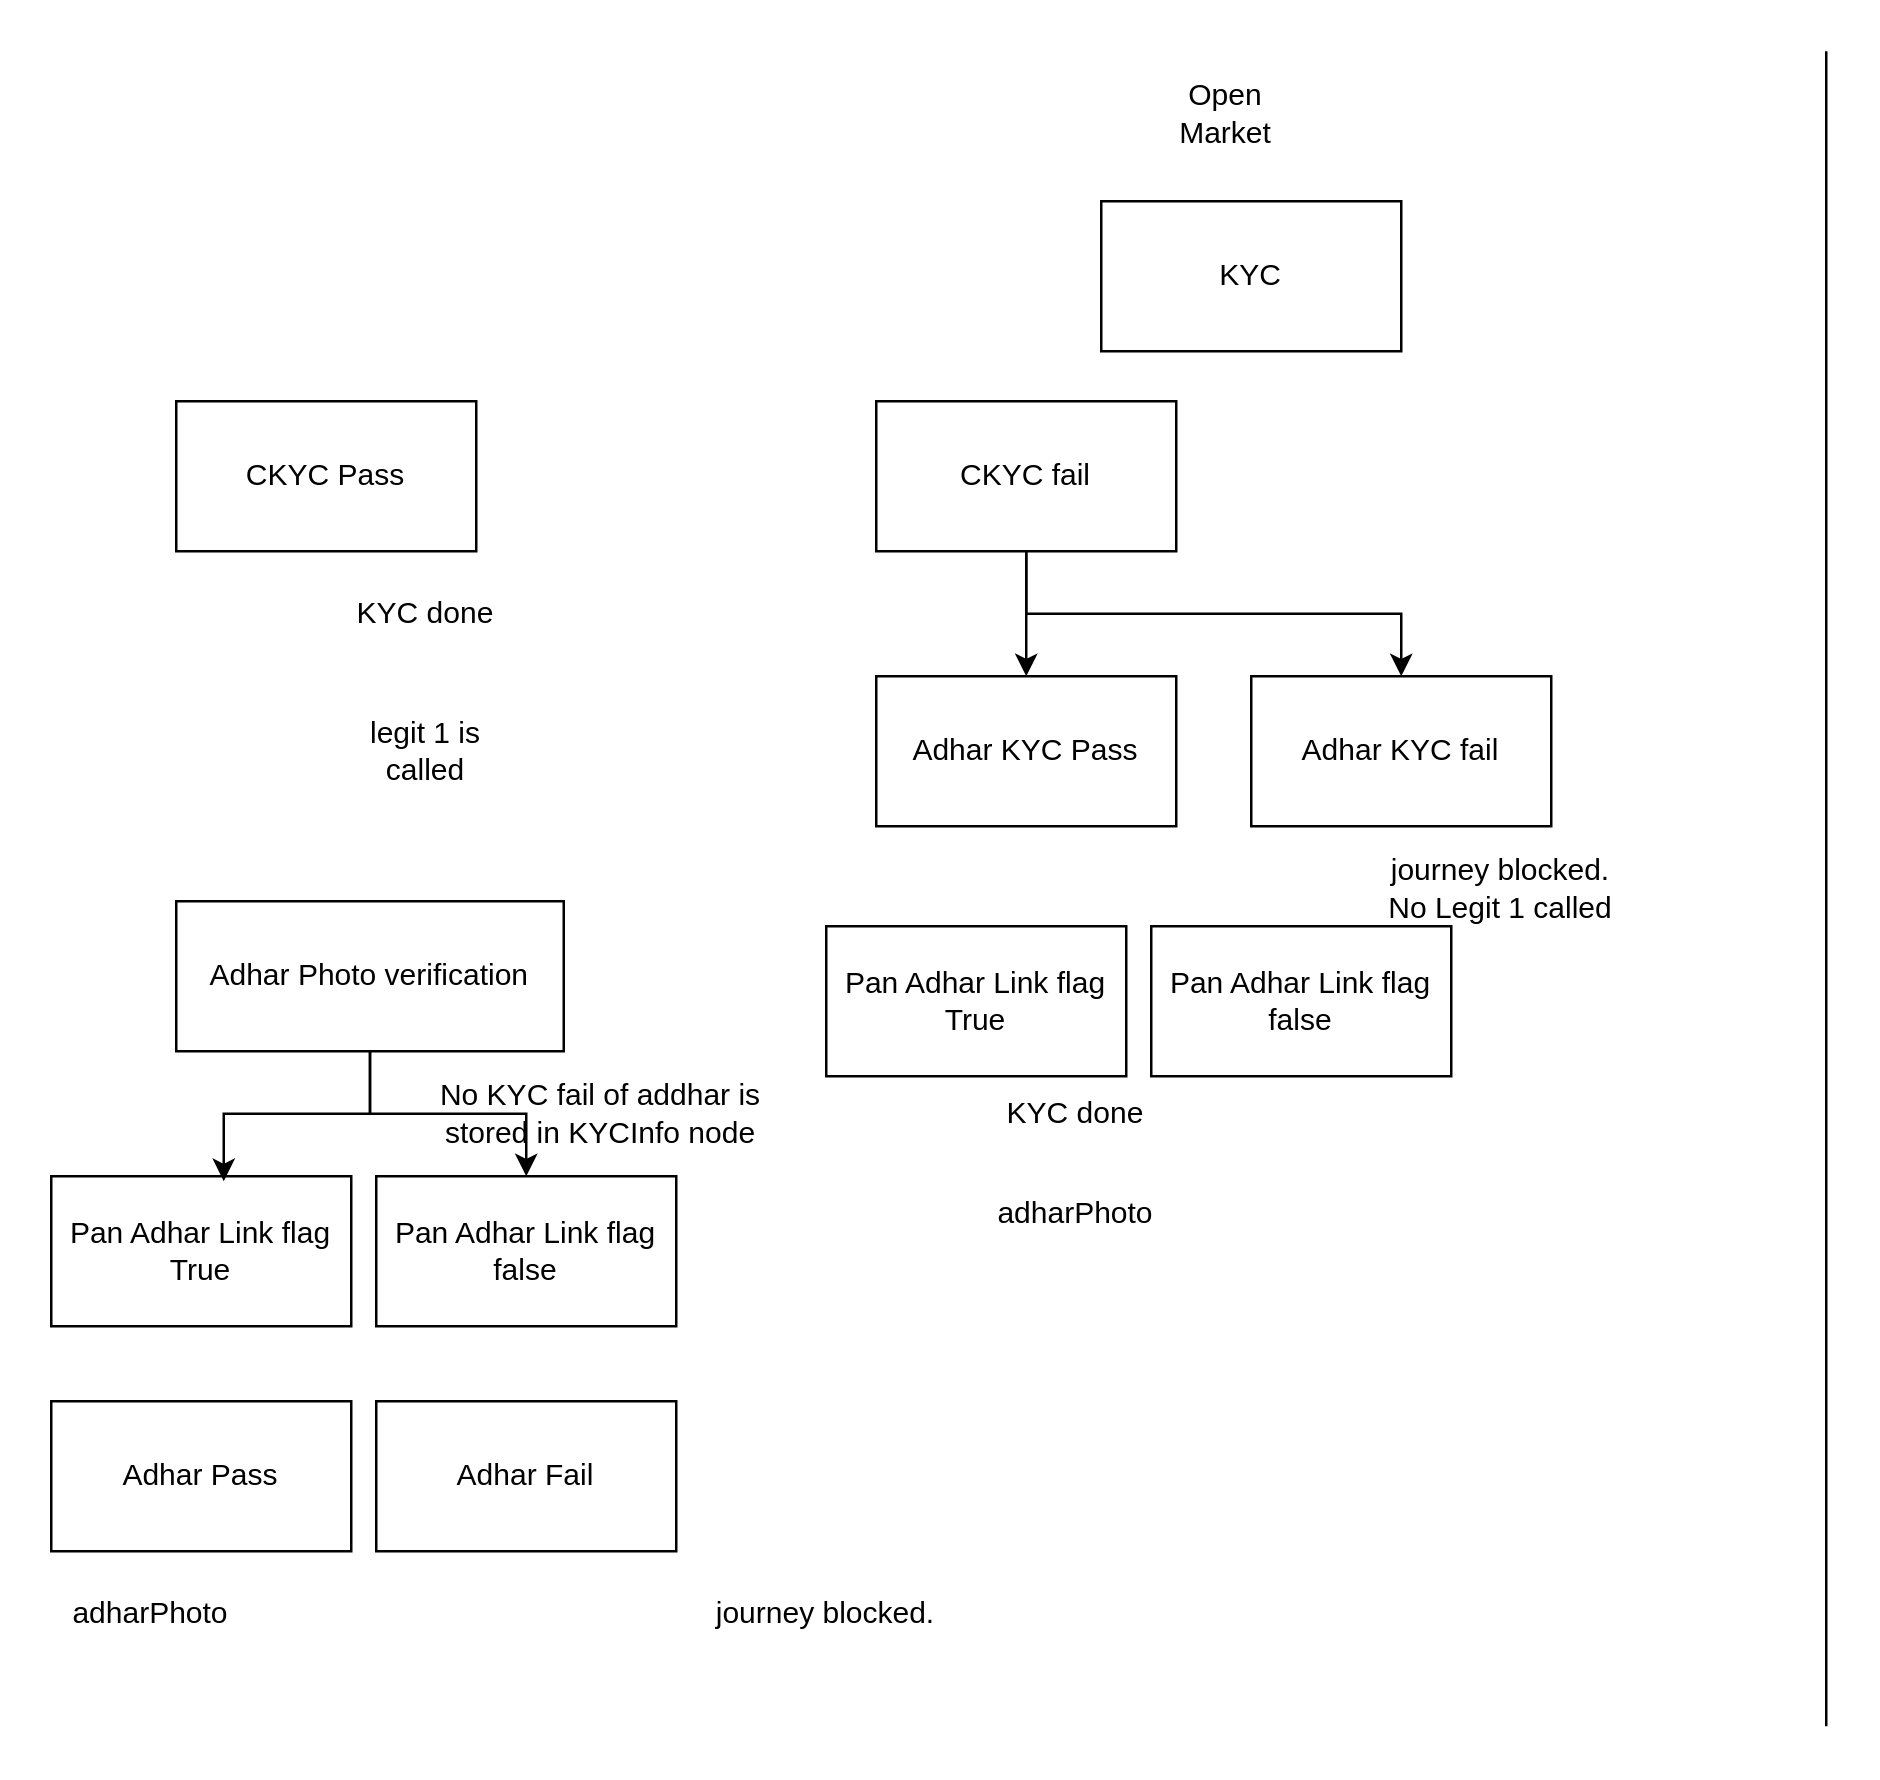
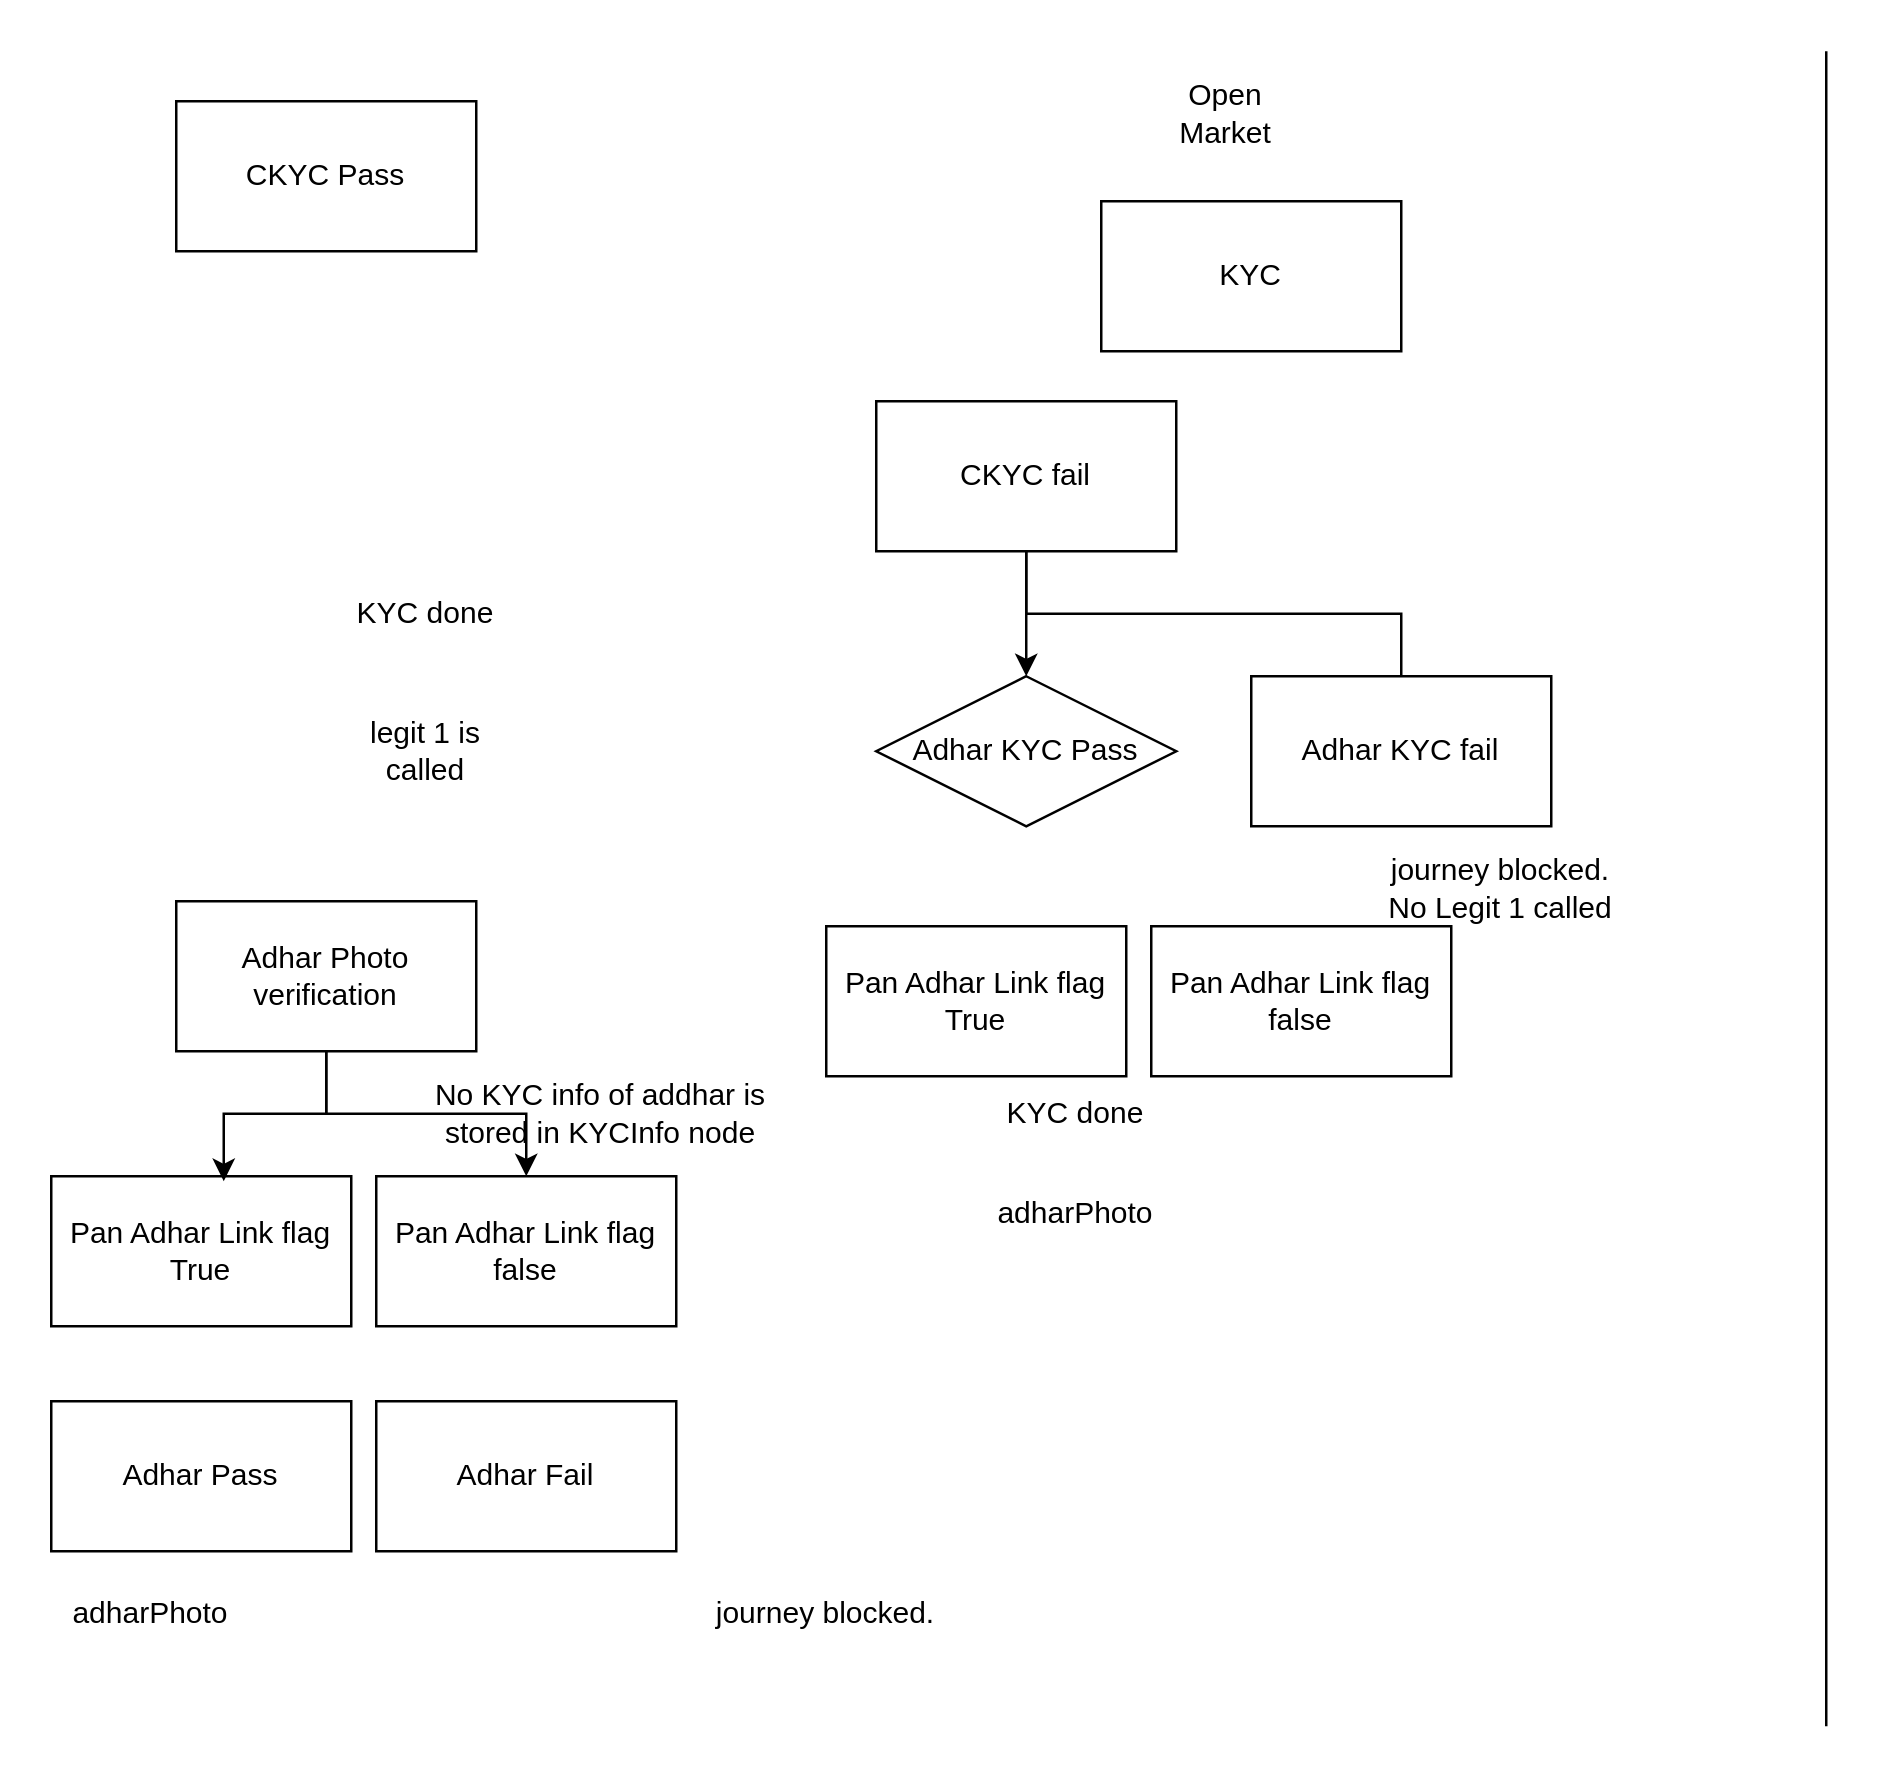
node "CKYC Pass": moved (326, 476) -> (326, 176)
edge "CKYC fail" -> "Adhar KYC fail": arrowhead classic -> none
node "Adhar KYC Pass": shape rectangle -> diamond
node "Adhar Photo verification": size 388x150 -> 300x150
node "No KYC fail of addhar is stored in KYCInfo node": label "No KYC fail of addhar is stored in KYCInfo node" -> "No KYC info of addhar is stored in KYCInfo node"
